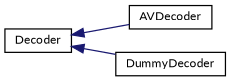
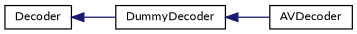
edge "AVDecoder" -> "Decoder": now "AVDecoder" -> "DummyDecoder"
